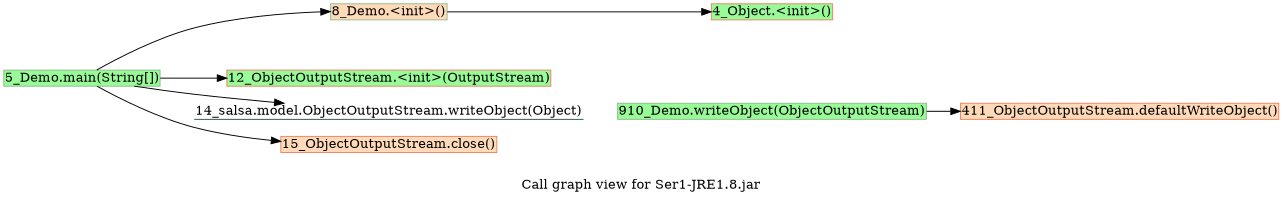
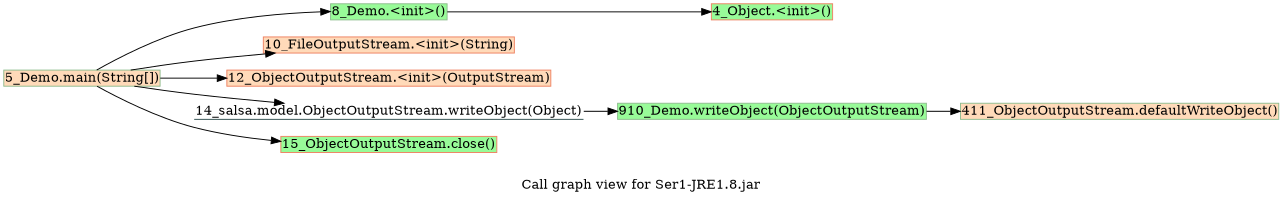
node "8_Demo.<init>()": fillcolor peachpuff -> palegreen
node "10_FileOutputStream.<init>(String)": added
node "5_Demo.main(String[])": fillcolor palegreen -> peachpuff
node "12_ObjectOutputStream.<init>(OutputStream)": fillcolor palegreen -> peachpuff
edge "14_salsa.model.ObjectOutputStream.writeObject(Object)" -> "910_Demo.writeObject(ObjectOutputStream)": added
node "411_ObjectOutputStream.defaultWriteObject()": color salmon2 -> darkseagreen
node "15_ObjectOutputStream.close()": fillcolor peachpuff -> palegreen
